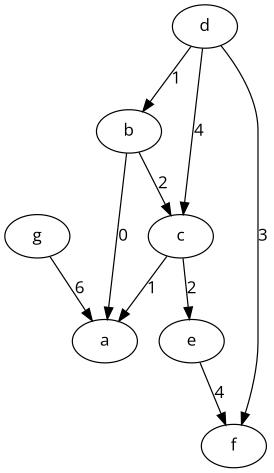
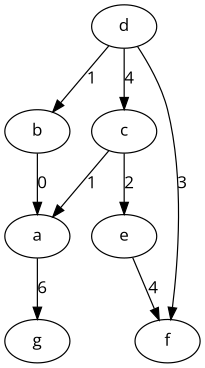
edge "b" -> "c": removed, label "2"
edge "g" -> "a": reversed
